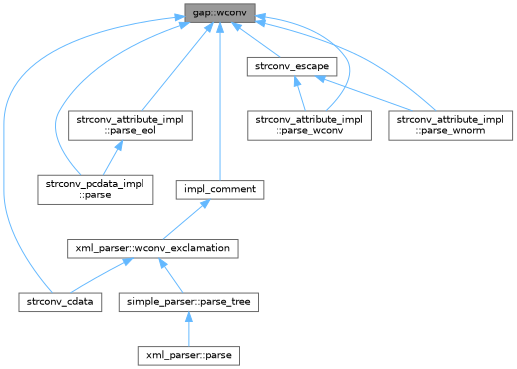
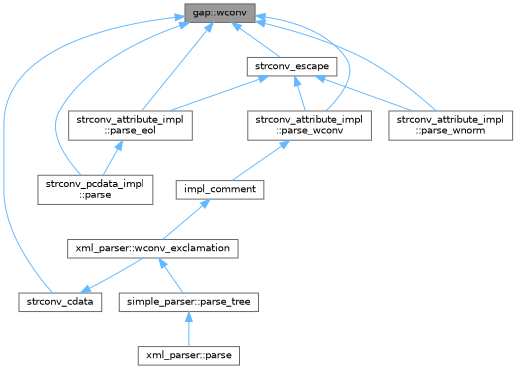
edge "strconv_attribute_impl ::parse_eol" -> "strconv_escape": added
edge "impl_comment" -> "gap::wconv": now "impl_comment" -> "strconv_attribute_impl ::parse_wconv"
edge "strconv_cdata" -> "xml_parser::wconv_exclamation": reversed
